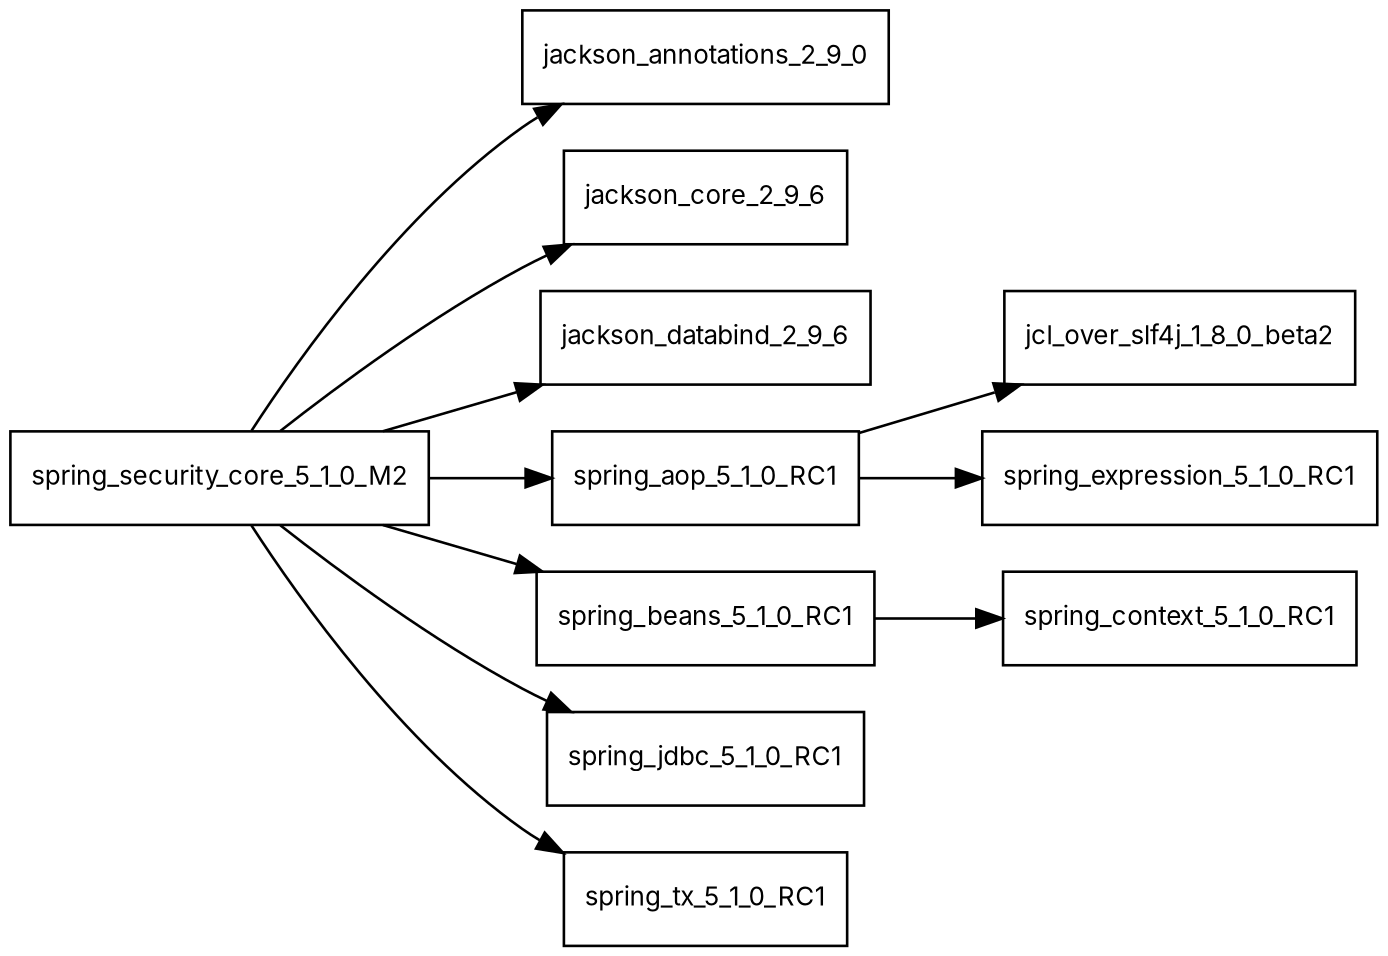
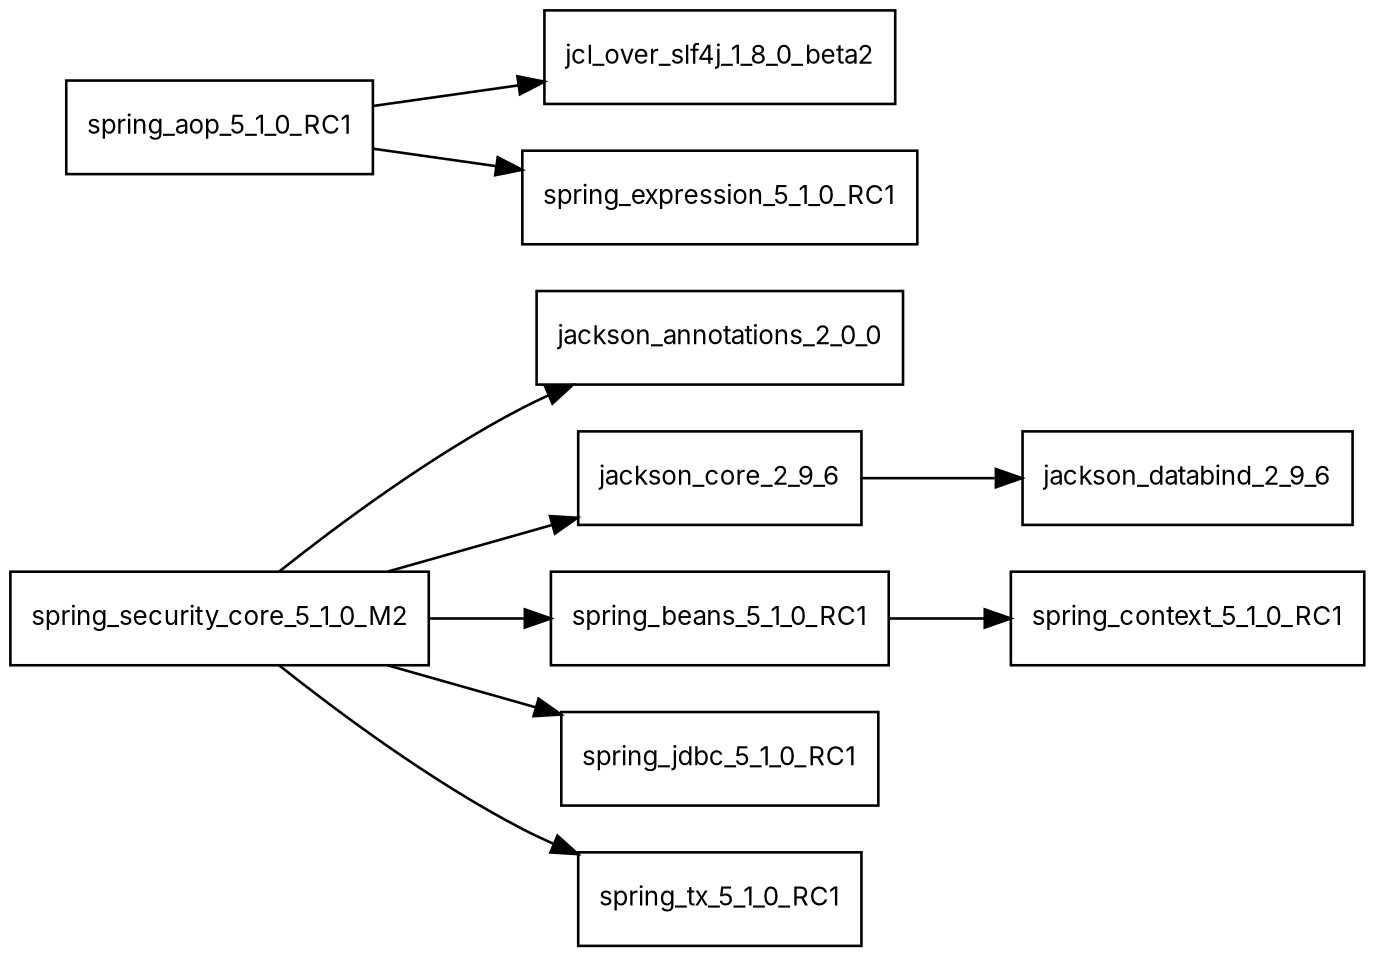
node "jackson_annotations_2_9_0": label "jackson_annotations_2_9_0" -> "jackson_annotations_2_0_0"
edge "spring_security_core_5_1_0_M2" -> "jackson_databind_2_9_6": now "jackson_core_2_9_6" -> "jackson_databind_2_9_6"
edge "spring_security_core_5_1_0_M2" -> "spring_aop_5_1_0_RC1": removed
